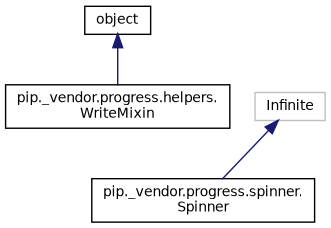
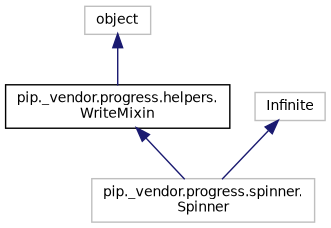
node "object": color black -> grey75
edge "pip._vendor.progress.spinner. Spinner" -> "pip._vendor.progress.helpers. WriteMixin": added
node "pip._vendor.progress.spinner. Spinner": color black -> grey75
